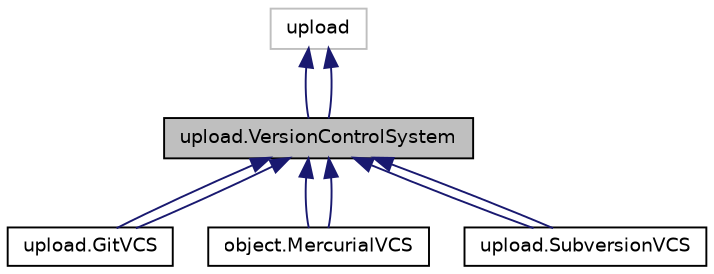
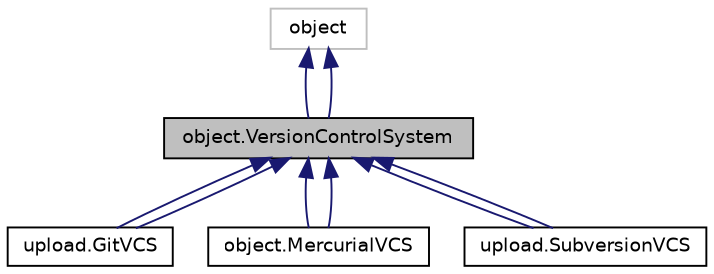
node "upload": label "upload" -> "object"
node "upload.VersionControlSystem": label "upload.VersionControlSystem" -> "object.VersionControlSystem"
